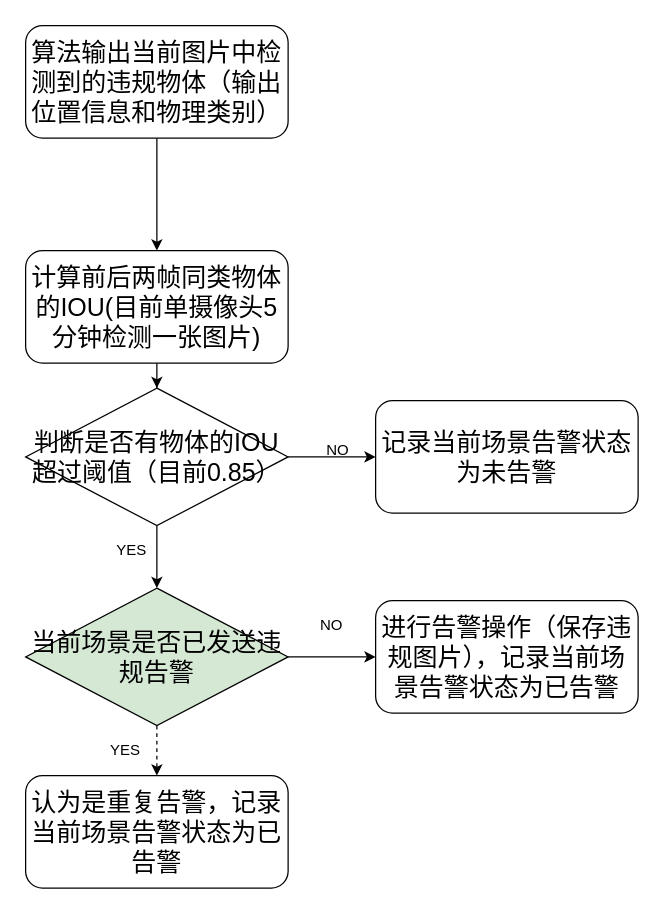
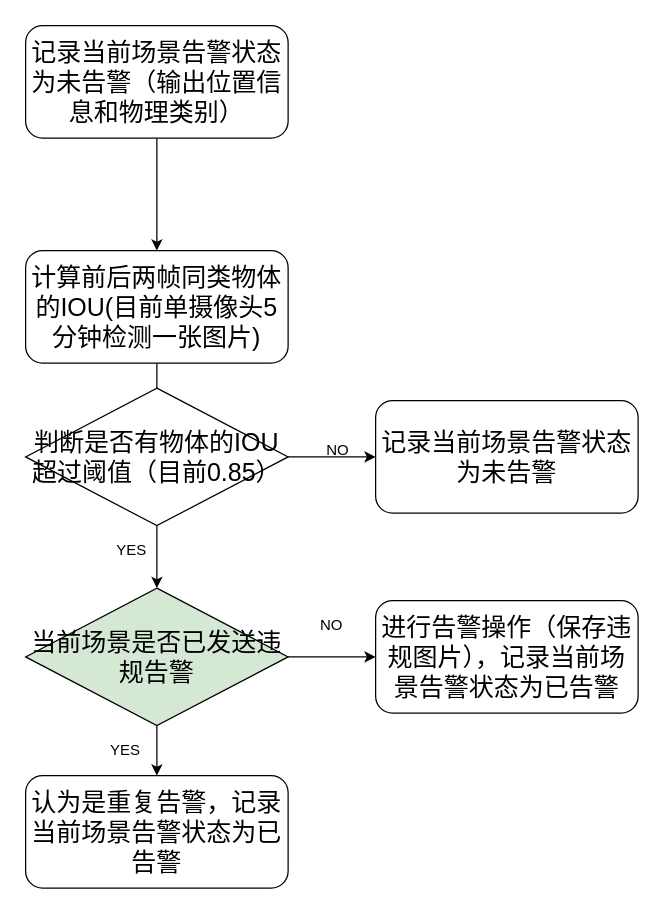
node "算法输出当前图片中检测到的违规物体（输出位置信息和物理类别）": label "算法输出当前图片中检测到的违规物体（输出位置信息和物理类别）" -> "记录当前场景告警状态为未告警（输出位置信息和物理类别）"
edge "计算前后两帧同类物体的IOU(目前单摄像头5分钟检测一张图片)" -> "判断是否有物体的IOU超过阈值（目前0.85）": arrowhead classic -> none
edge "当前场景是否已发送违规告警" -> "认为是重复告警，记录当前场景告警状态为已告警": style dashed -> solid
